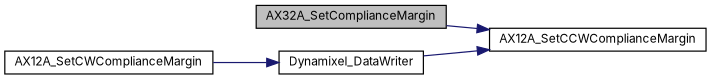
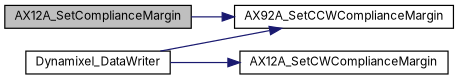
node "AX32A_SetComplianceMargin": label "AX32A_SetComplianceMargin" -> "AX12A_SetComplianceMargin"
node "AX12A_SetCCWComplianceMargin": label "AX12A_SetCCWComplianceMargin" -> "AX92A_SetCCWComplianceMargin"
edge "AX12A_SetCWComplianceMargin" -> "Dynamixel_DataWriter": reversed
